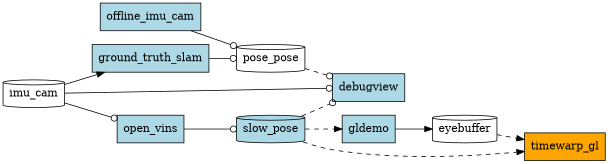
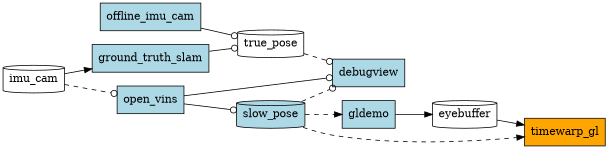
node "pose_pose": label "pose_pose" -> "true_pose"
edge "imu_cam" -> "debugview": now "open_vins" -> "debugview"
edge "imu_cam" -> "open_vins": style solid -> dashed
edge "eyebuffer" -> "timewarp_gl": style dashed -> solid
